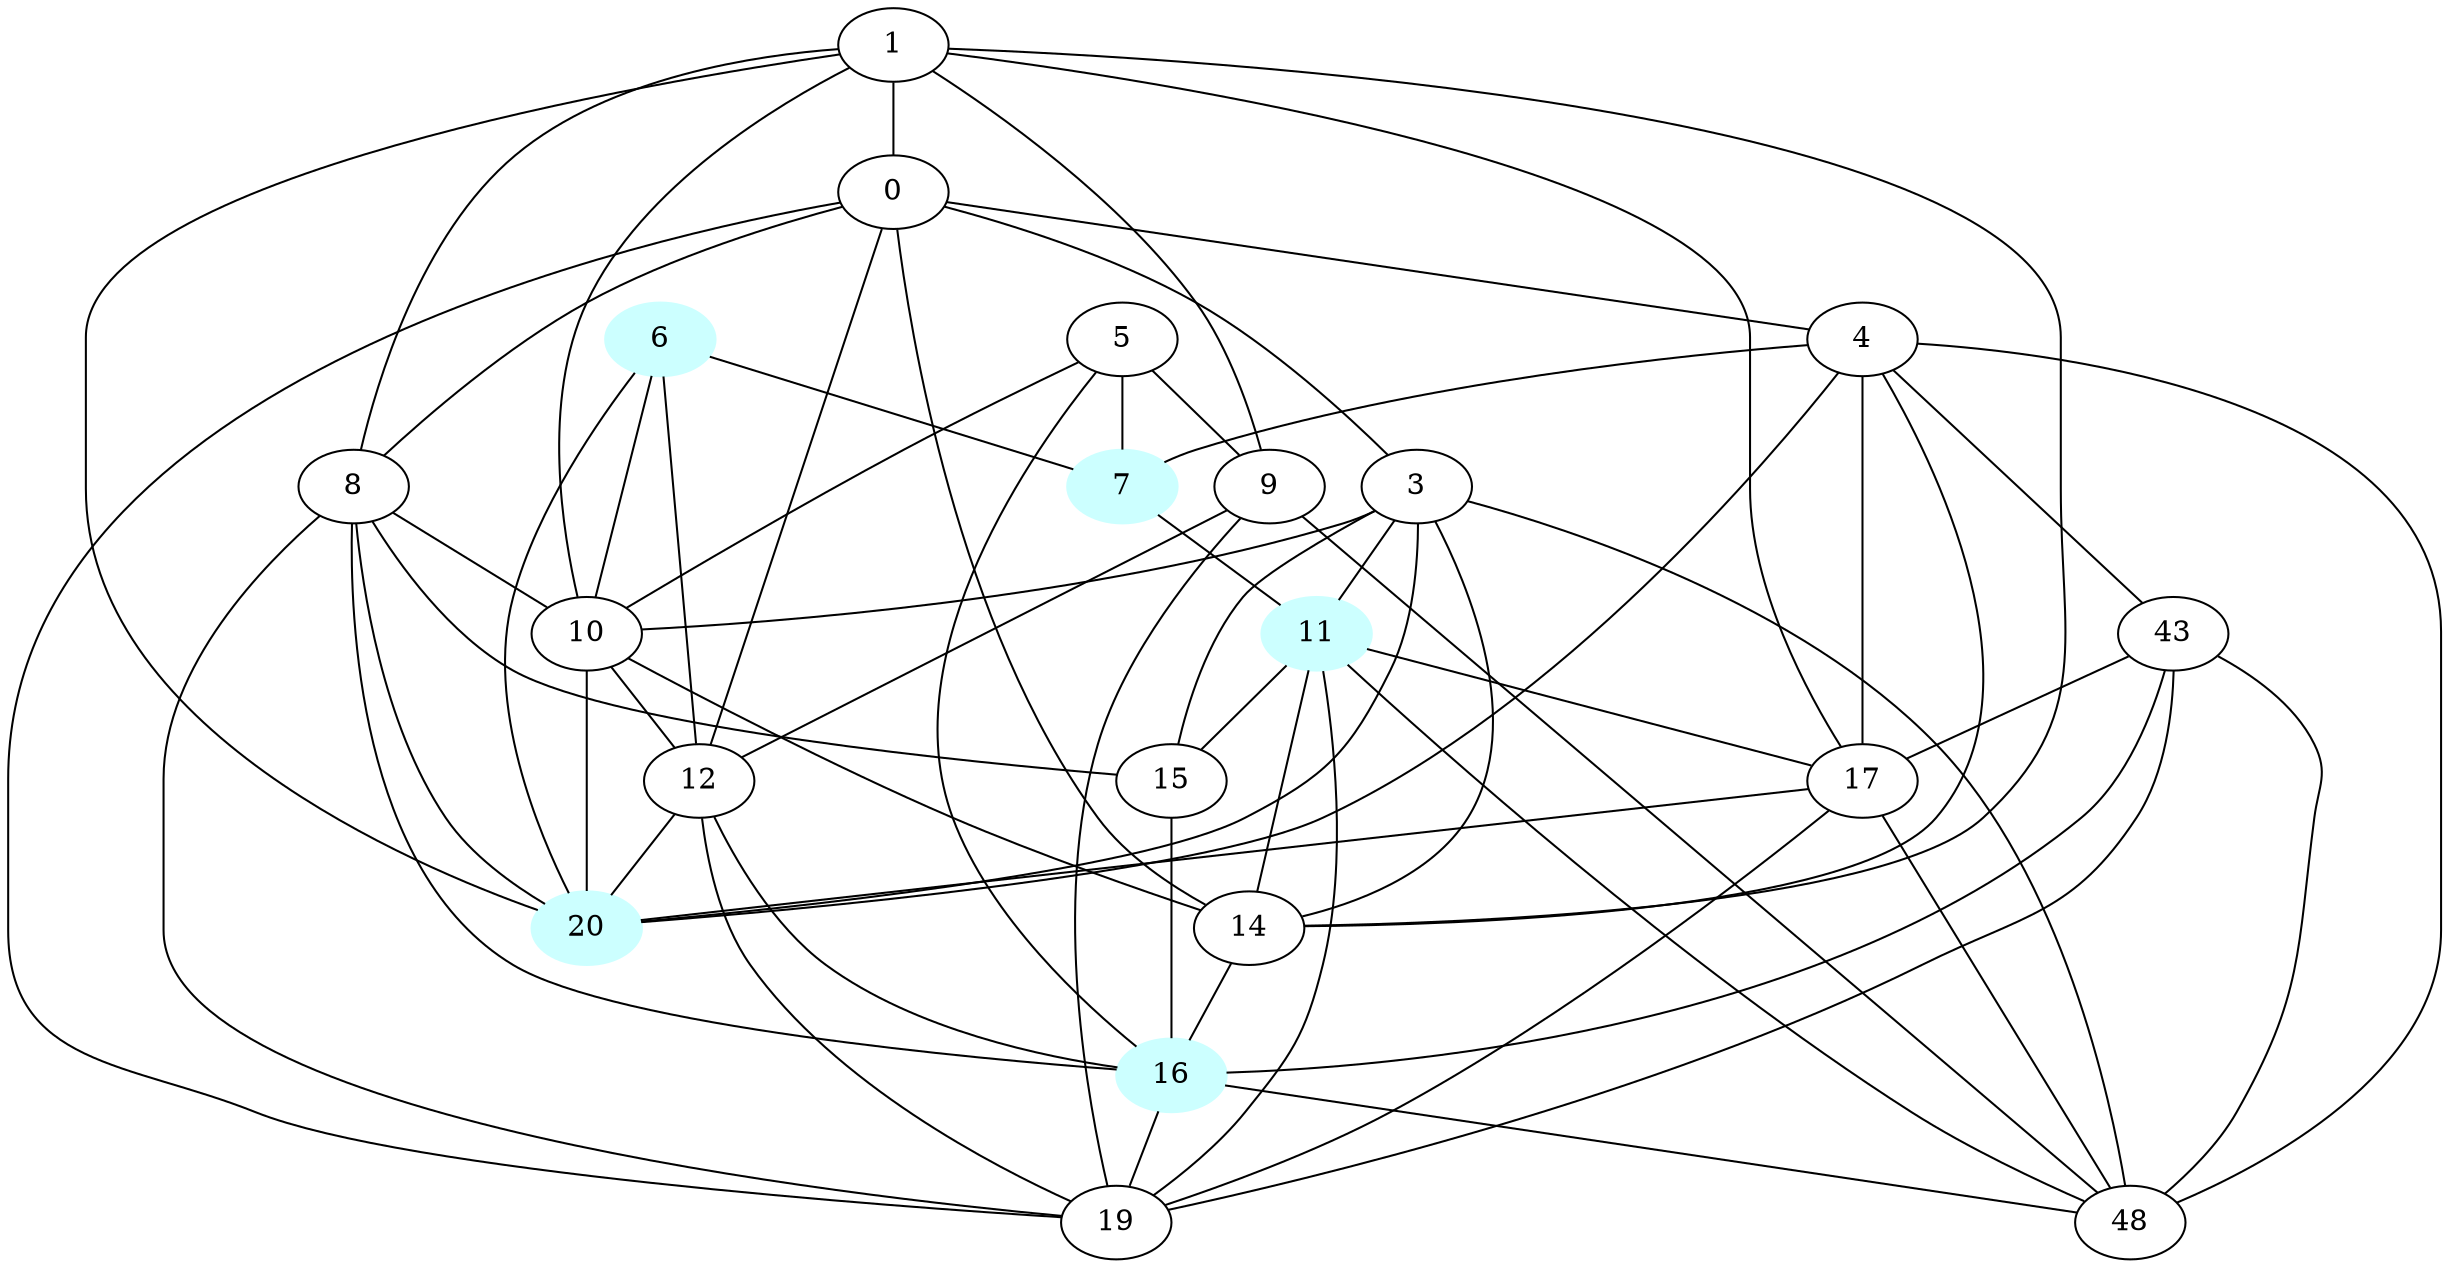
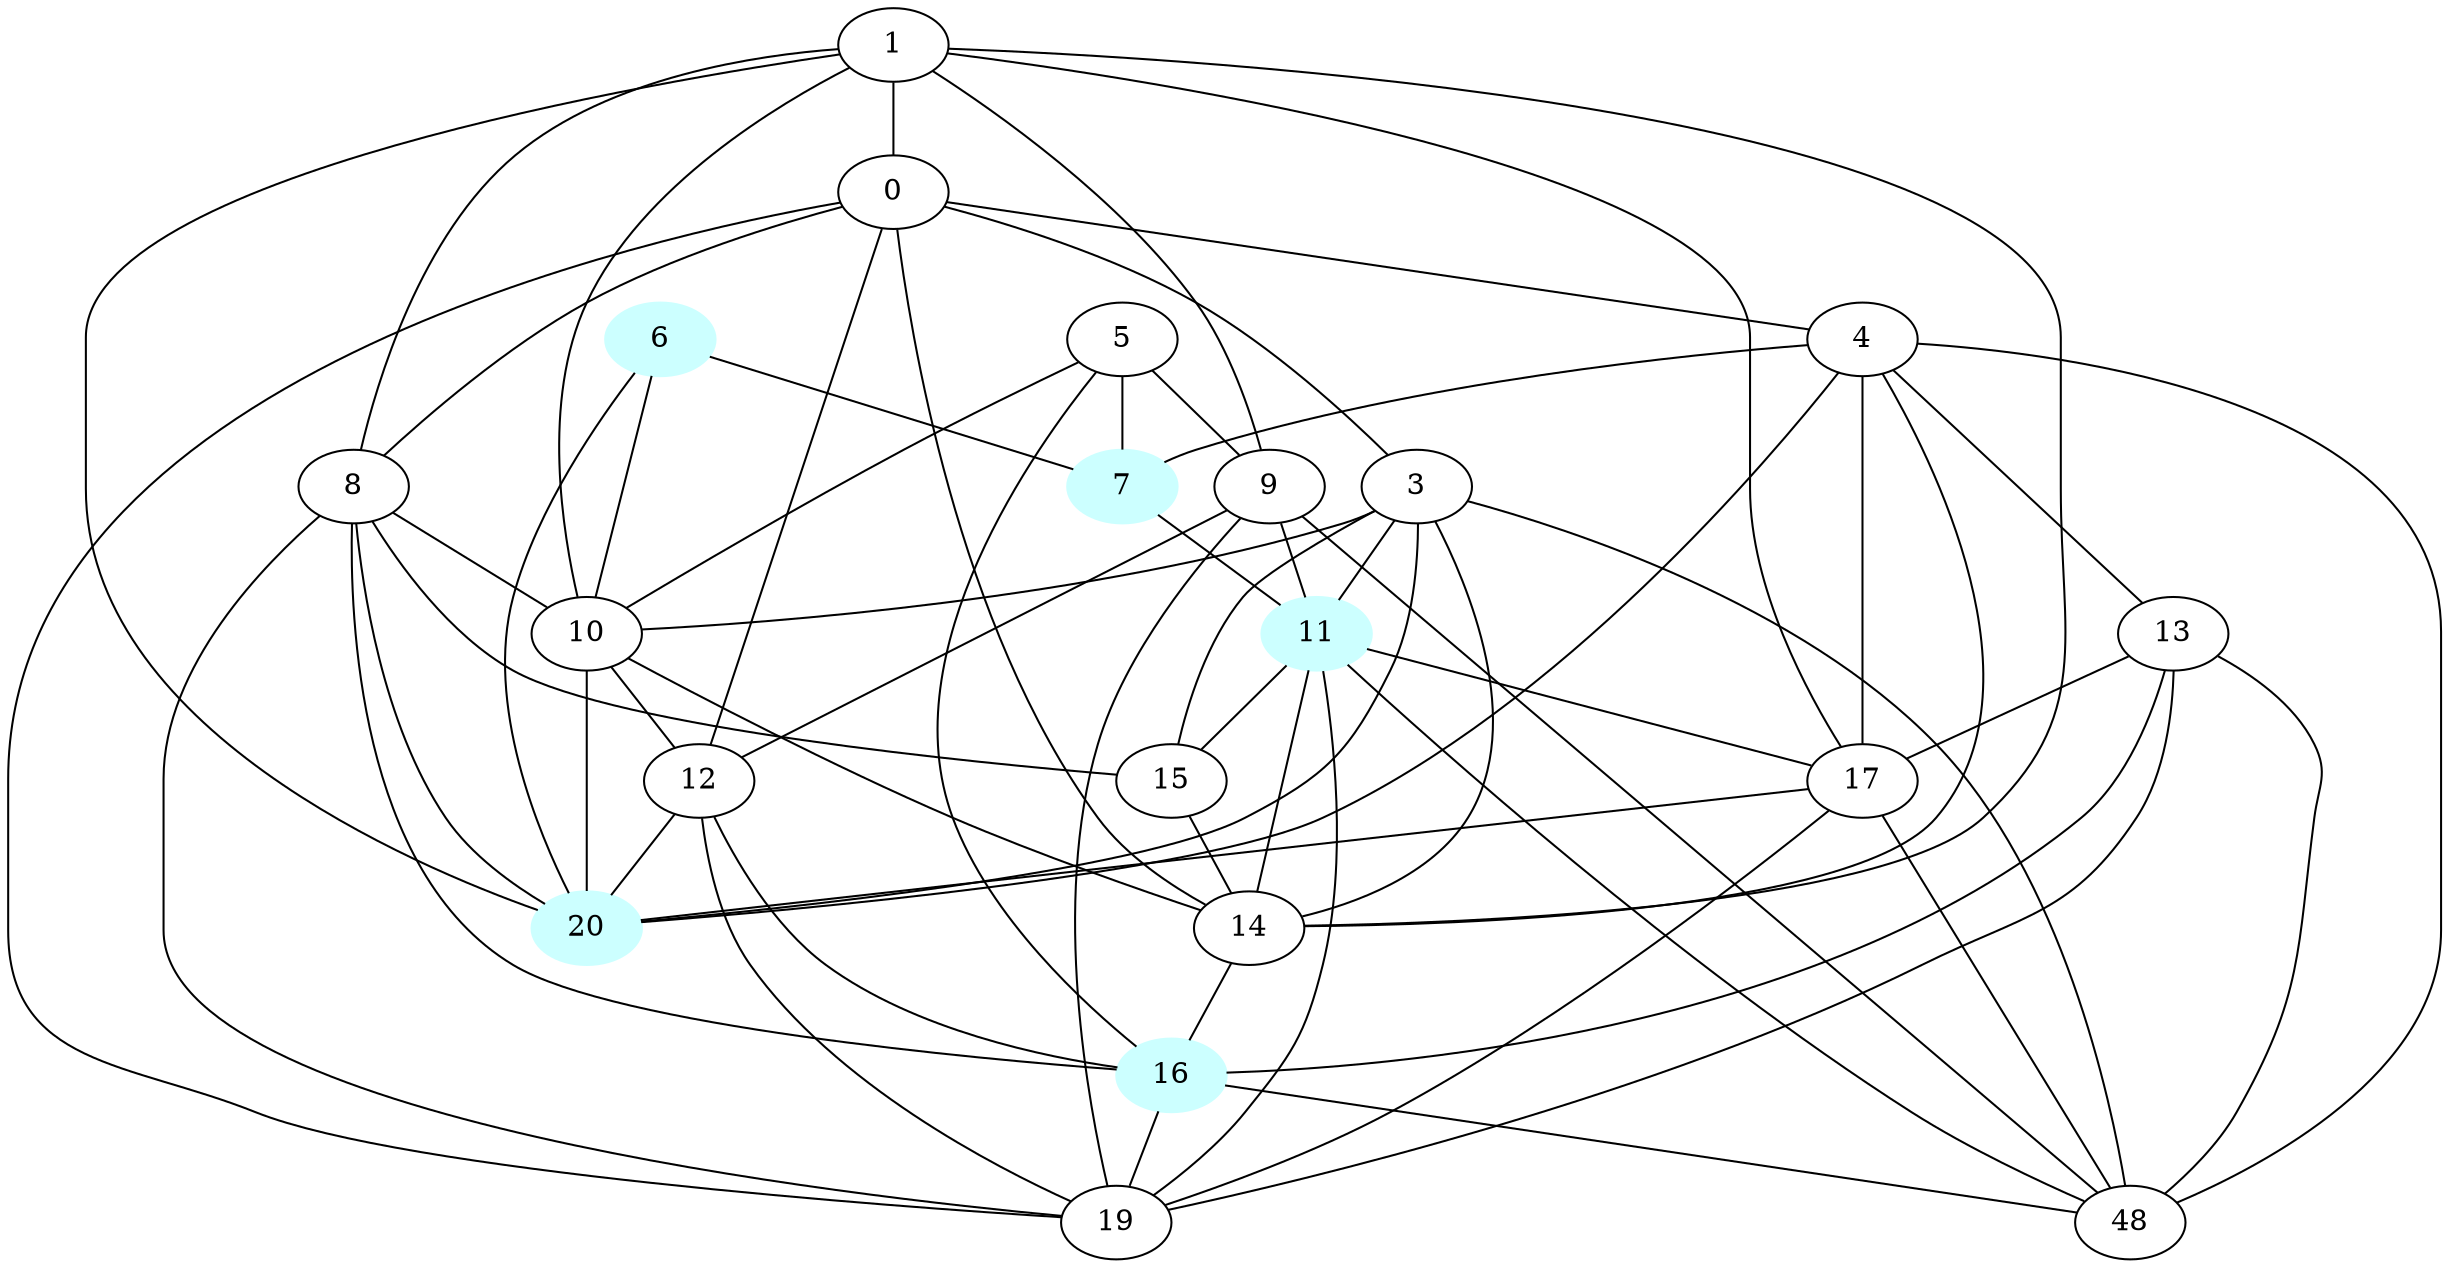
edge "6" -- "12": removed
edge "9" -- "11": added
node "43": label "43" -> "13"
edge "15" -- "16": now "15" -- "14"
